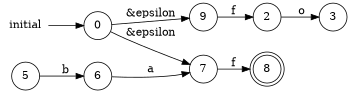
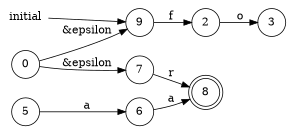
edge "initial" -> "0": now "initial" -> "9"
edge "7" -> "8": label "f" -> "r"
edge "5" -> "6": label "b" -> "a"
edge "6" -> "7": now "6" -> "8"
